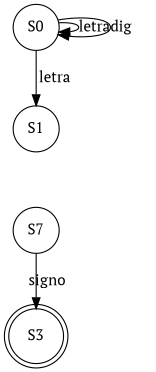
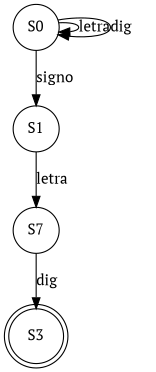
edge "S0" -> "S1": label "letra" -> "signo"
edge "S1" -> "S7": added, label "letra"
edge "S7" -> "S3": label "signo" -> "dig"
